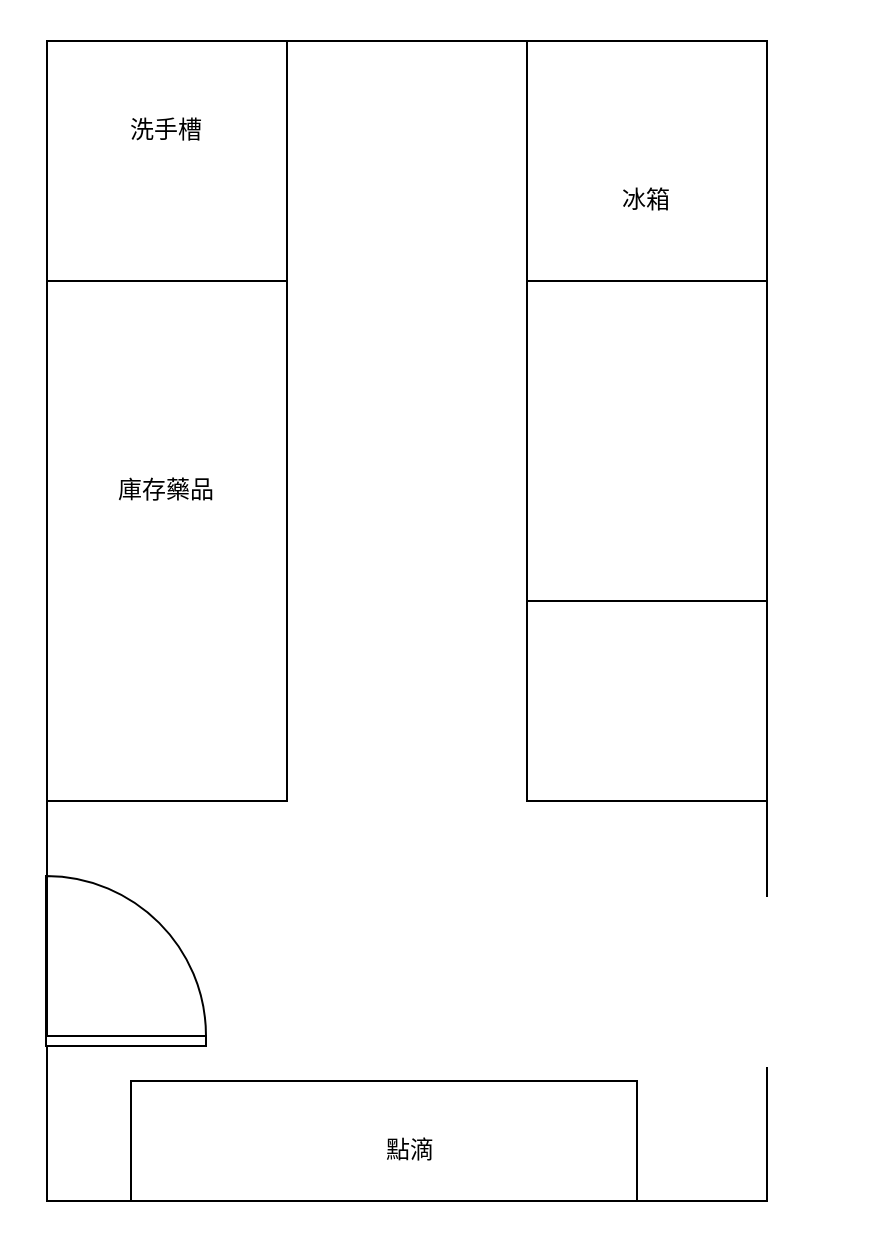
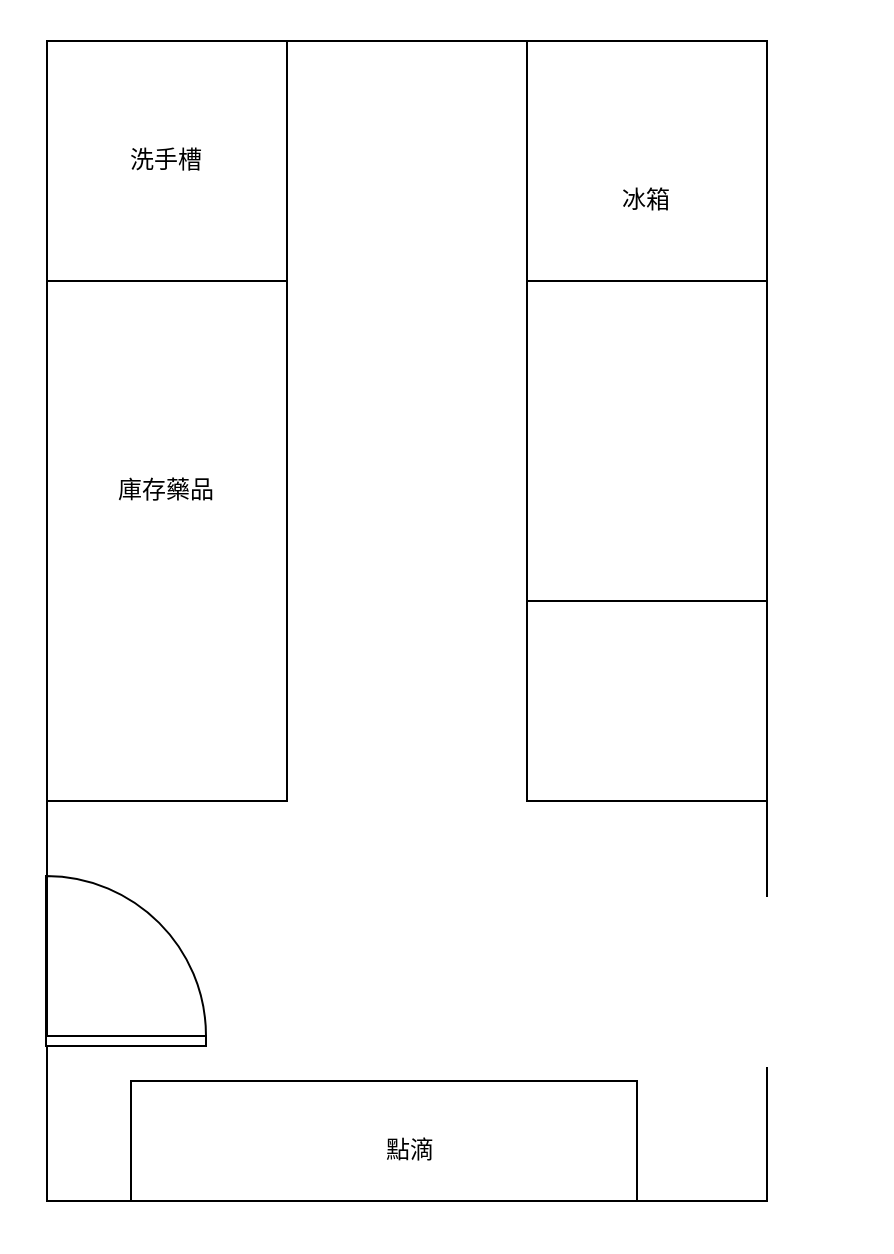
node "洗手槽": moved (167, 131) -> (167, 161)
